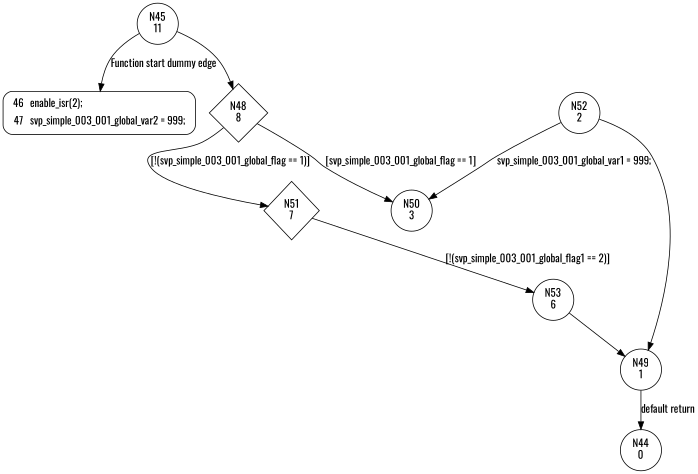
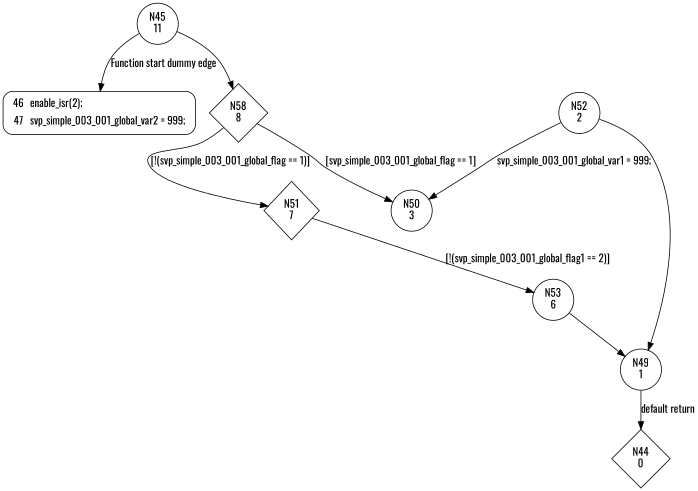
node "N48 8": label "N48 8" -> "N58 8"
node "N44 0": shape circle -> diamond
